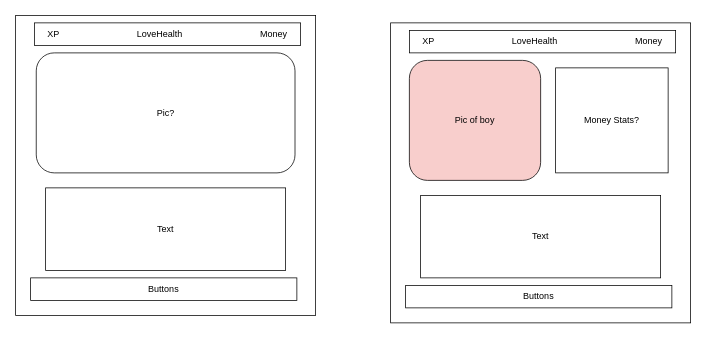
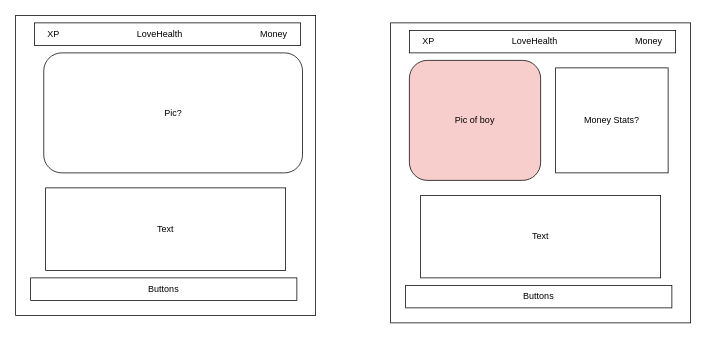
node "Pic?": moved (165, 113) -> (173, 113)
